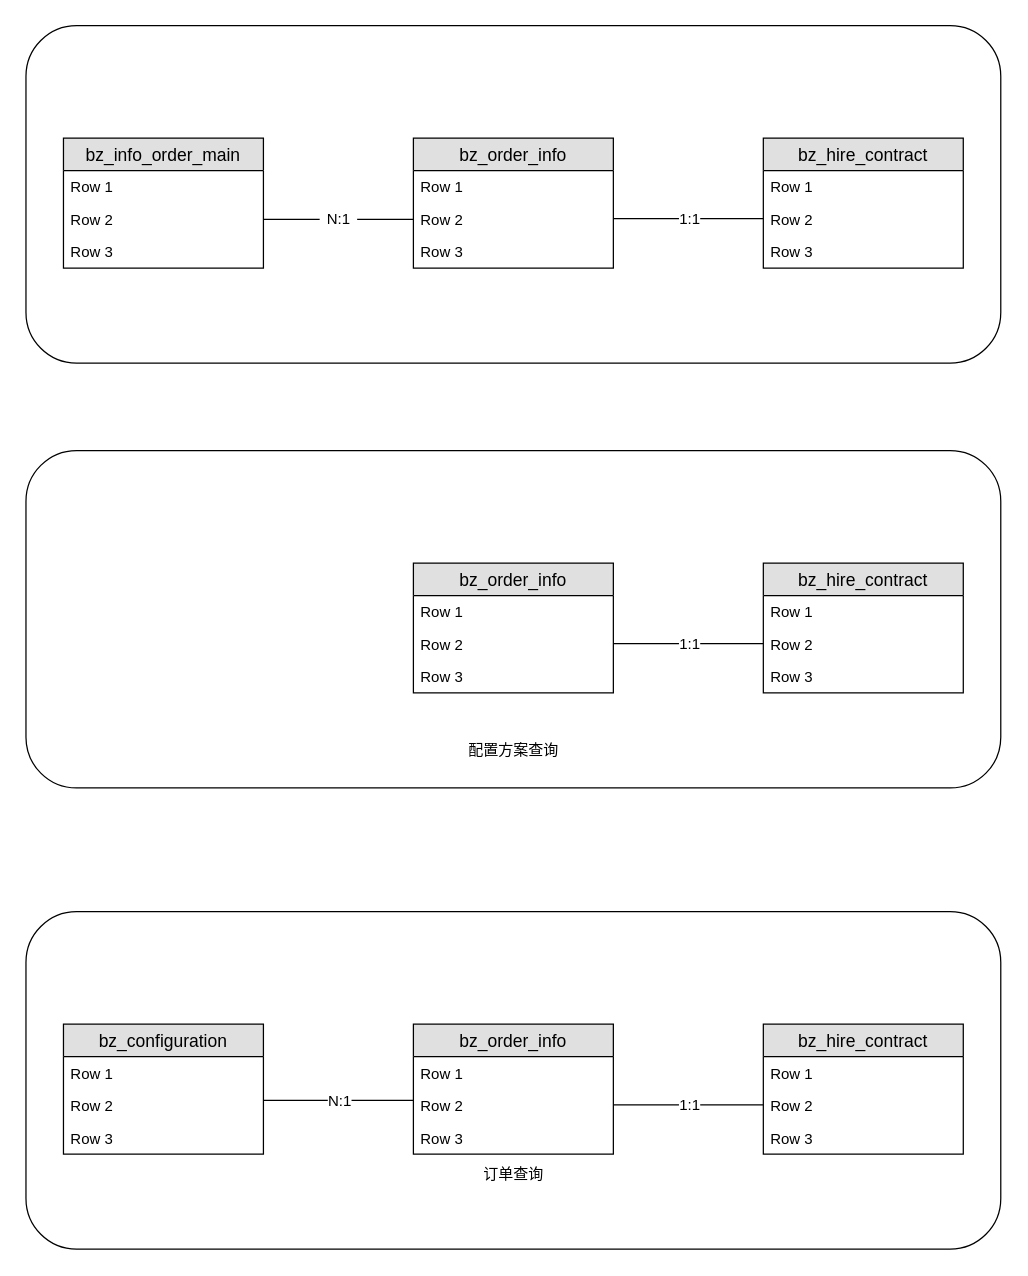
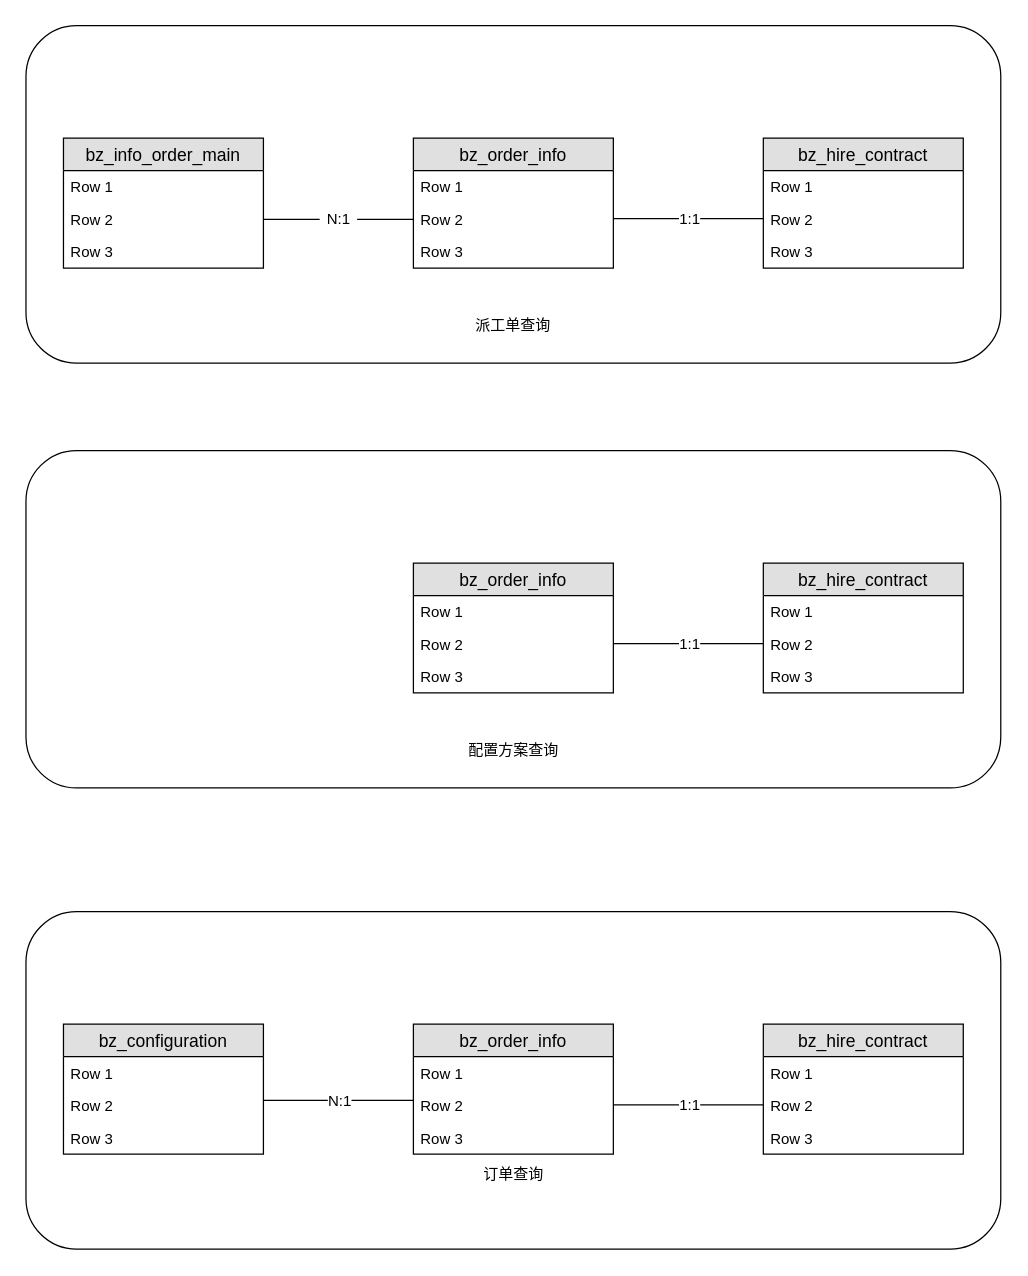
node "派工单查询": added
